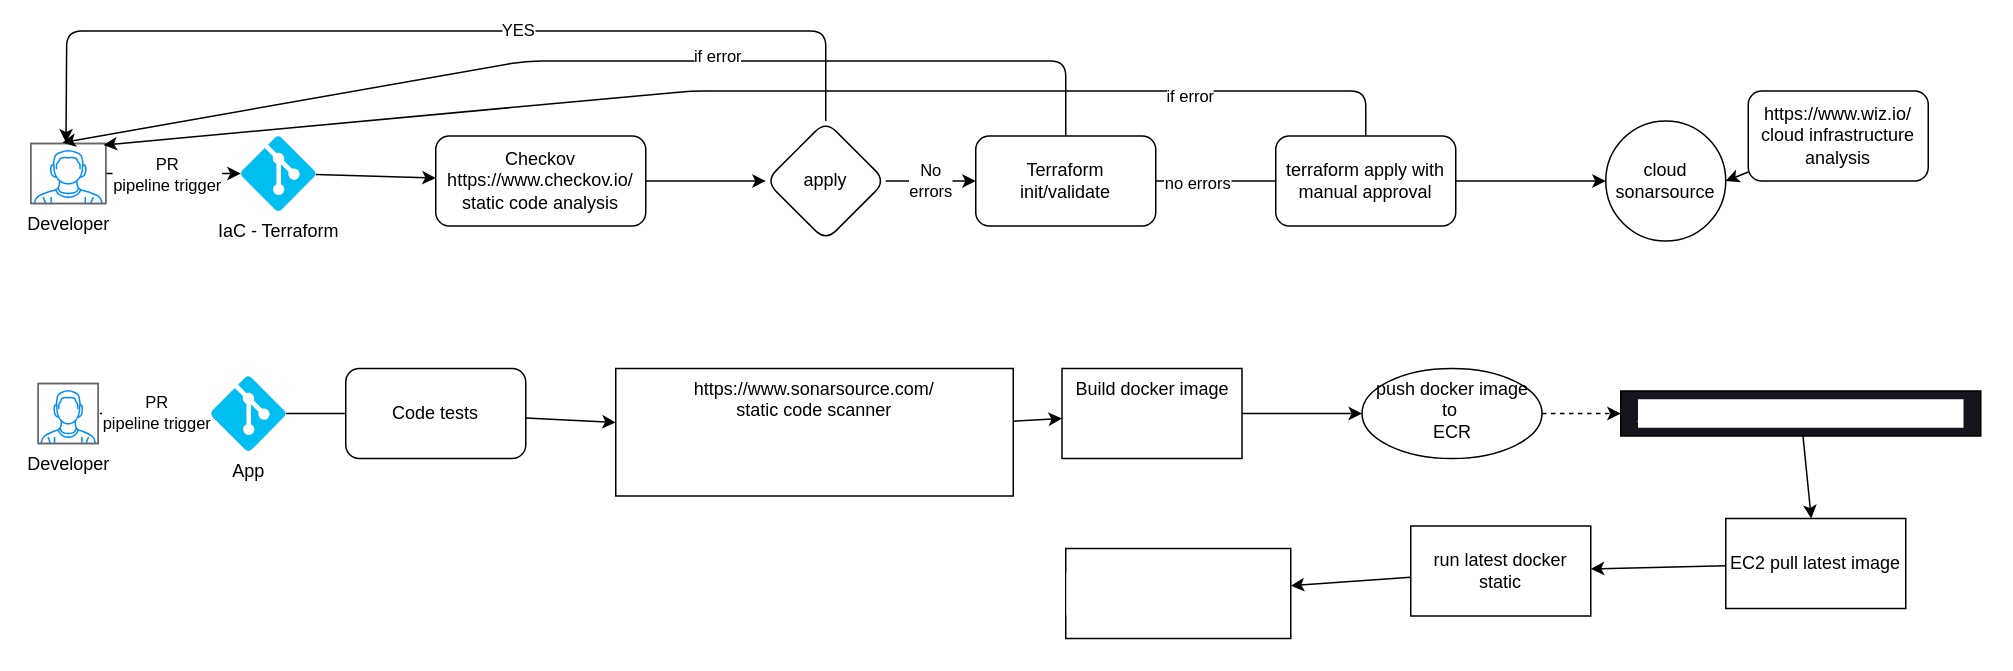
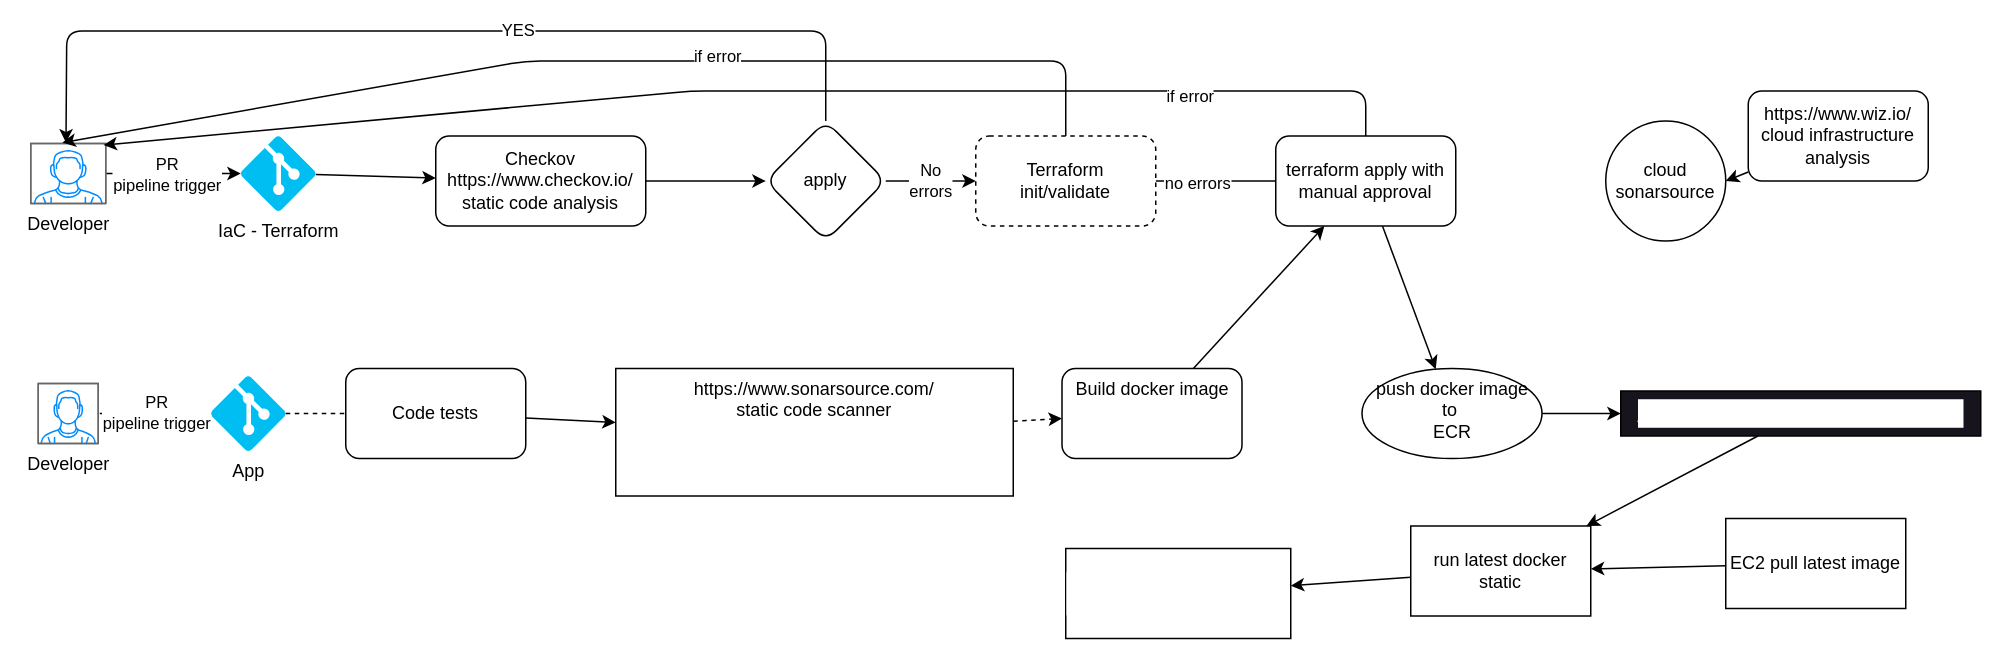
node "Terraform init/validate": style solid -> dashed
edge "terraform apply with manual approval" -> "cloud sonarsource": now "terraform apply with manual approval" -> "push docker image to ECR"
edge "App" -- "Code tests": style solid -> dashed
node "Build docker image": shape rectangle -> rounded rectangle
edge "Build docker image" -> "push docker image to ECR": now "Build docker image" -> "terraform apply with manual approval"
edge "push docker image to ECR" -> "Amazon ECR image scanning": style dashed -> solid
edge "https://www.sonarsource.com/ static code scanner" -> "Build docker image": style solid -> dashed
edge "Amazon ECR image scanning" -> "EC2 pull latest image": now "Amazon ECR image scanning" -> "run latest docker static"
